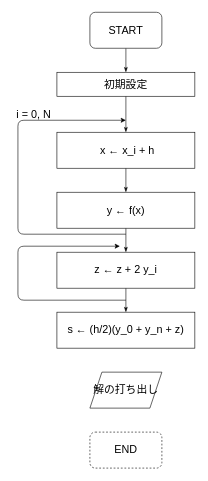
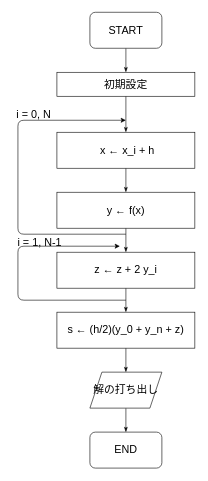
node "i = 1, N-1": added
edge "s ← (h/2)(y_0 + y_n + z)" -> "解の打ち出し": added
edge "解の打ち出し" -> "END": added
node "END": style dashed -> solid
